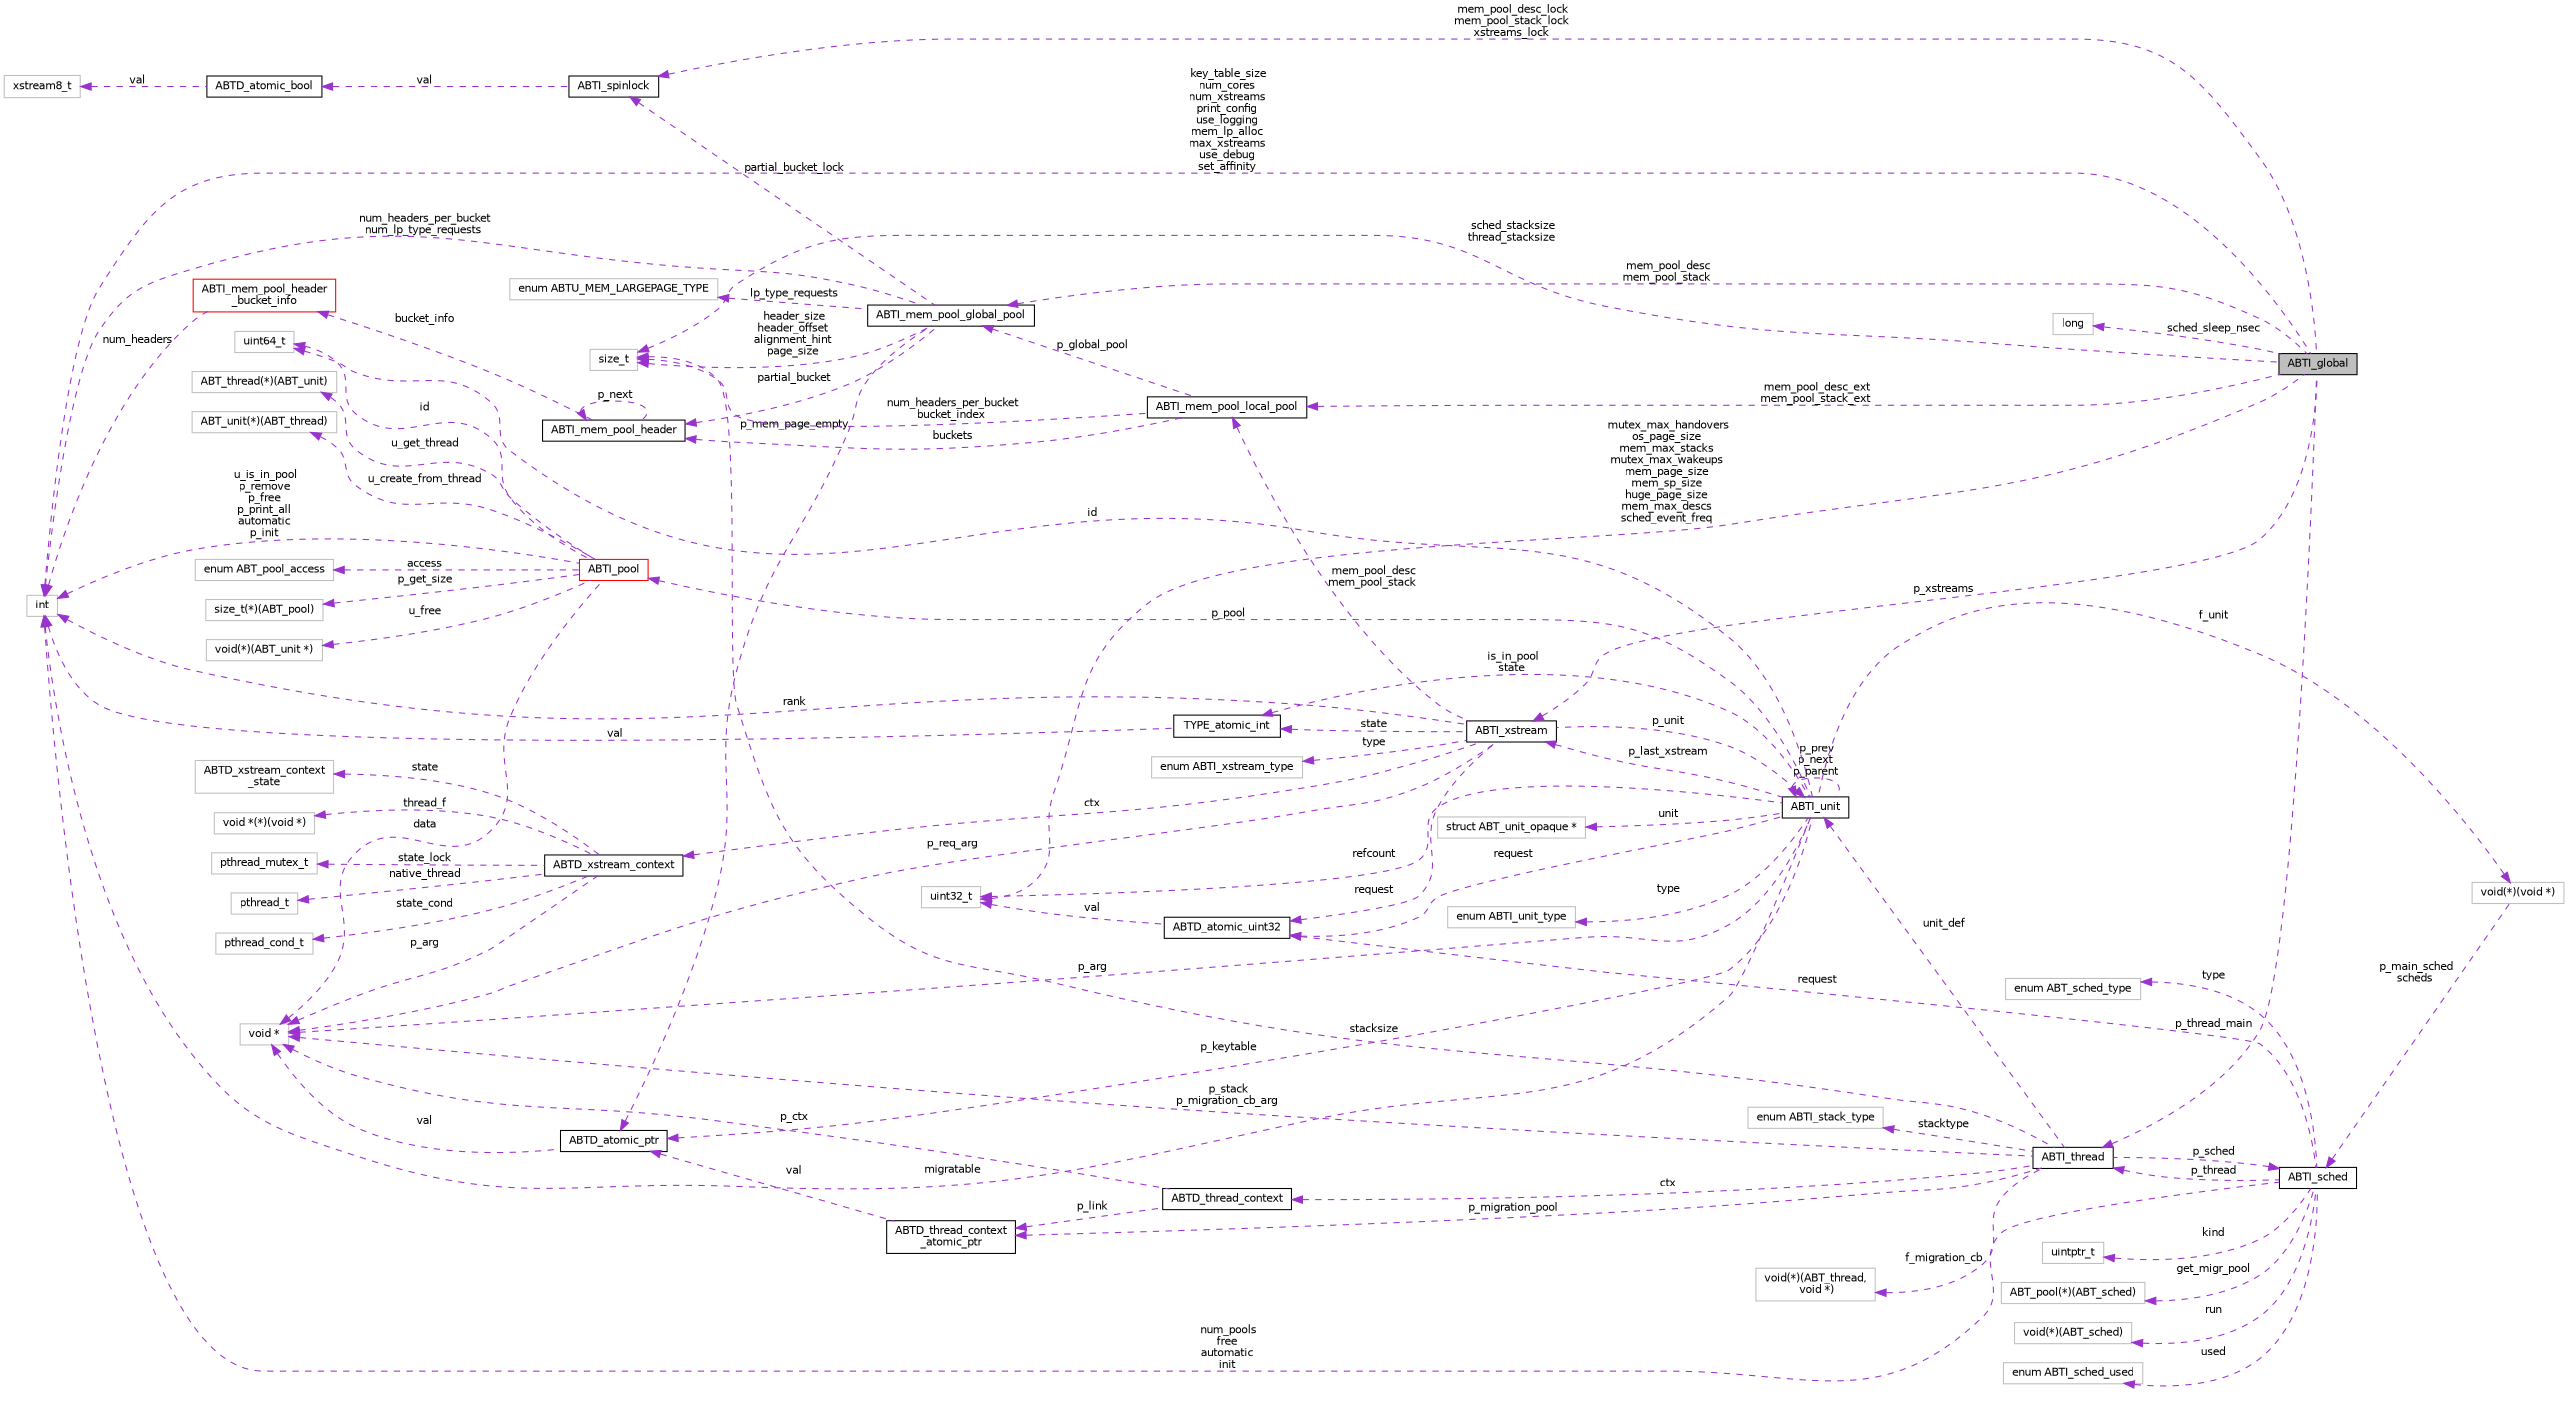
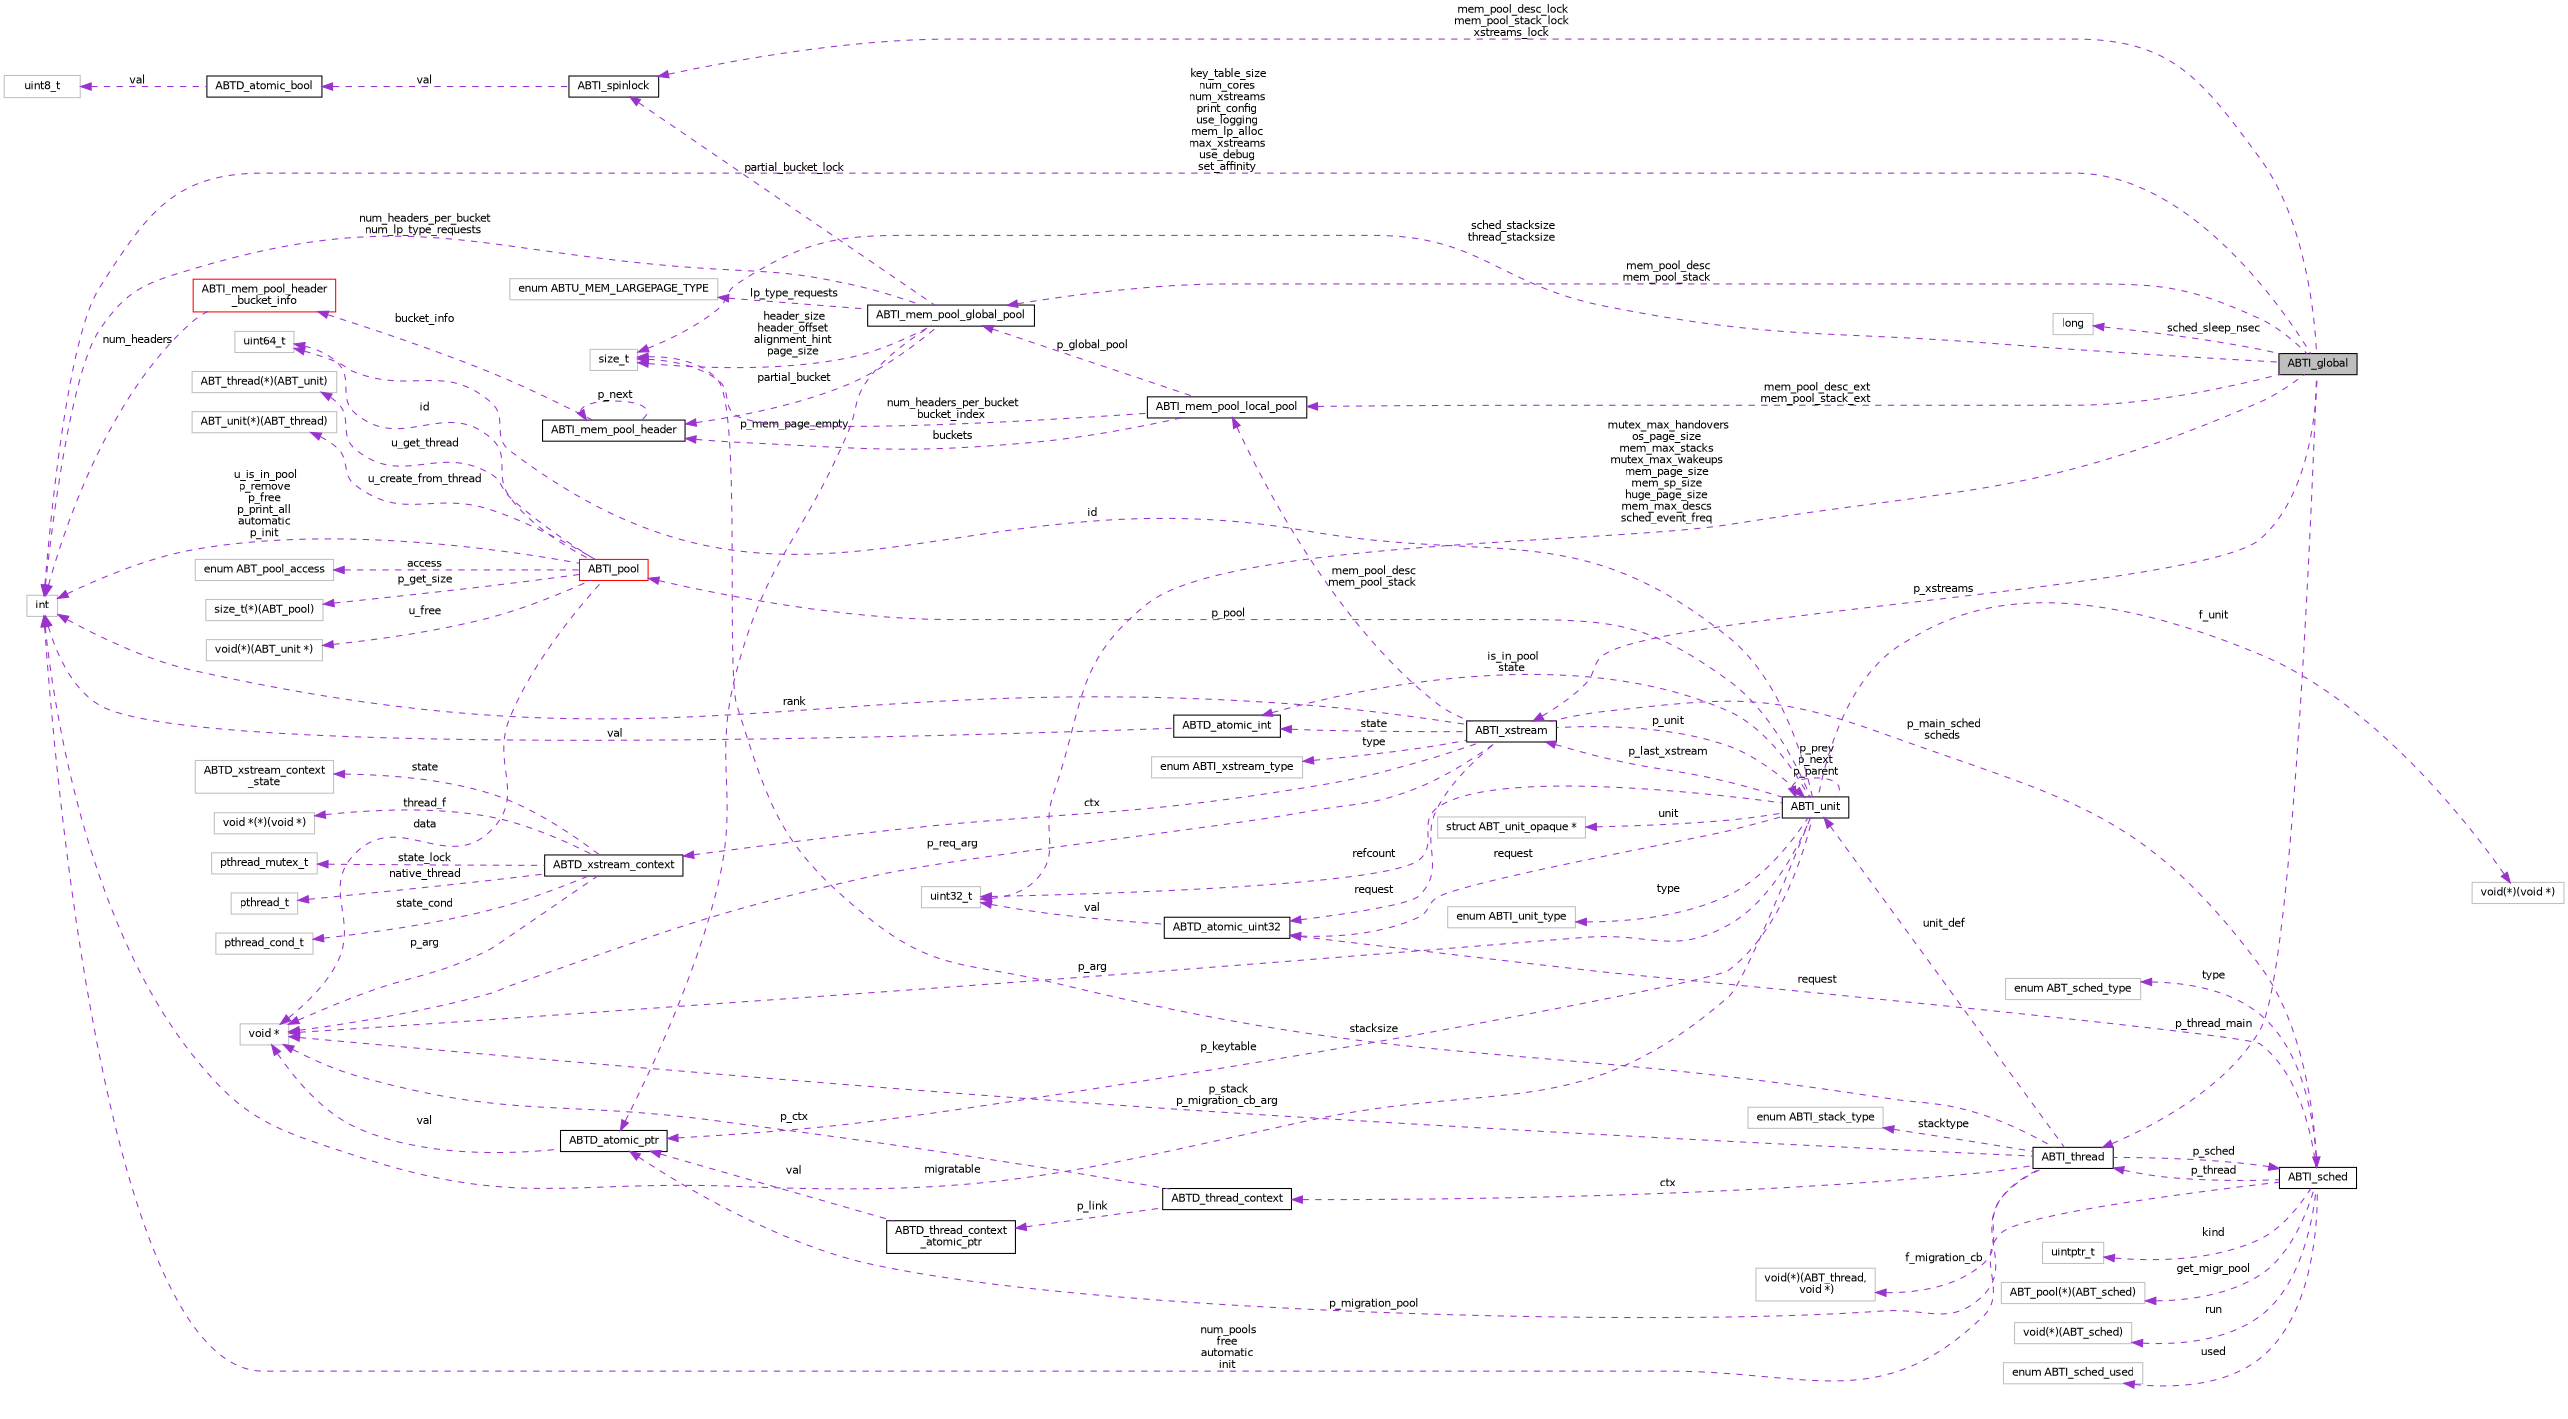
node "xstream8_t": label "xstream8_t" -> "uint8_t"
node "TYPE_atomic_int": label "TYPE_atomic_int" -> "ABTD_atomic_int"
edge "void(*)(void *)" -> "ABTI_sched": now "ABTI_xstream" -> "ABTI_sched"
edge "ABTI_thread" -> "ABTD_thread_context _atomic_ptr": now "ABTI_thread" -> "ABTD_atomic_ptr"
